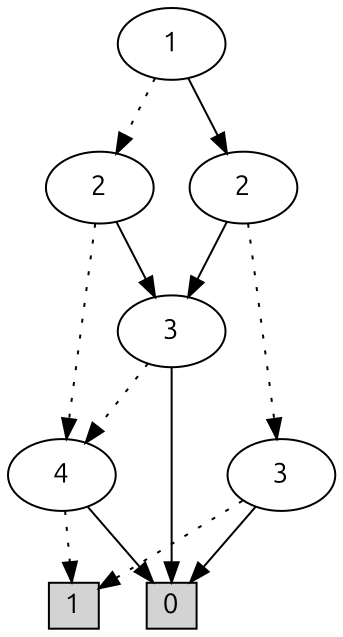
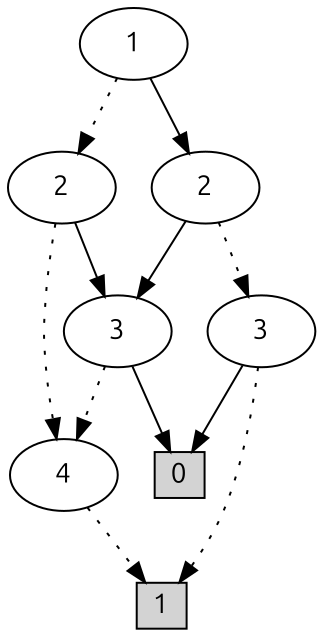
edge "4" -> "0": removed
